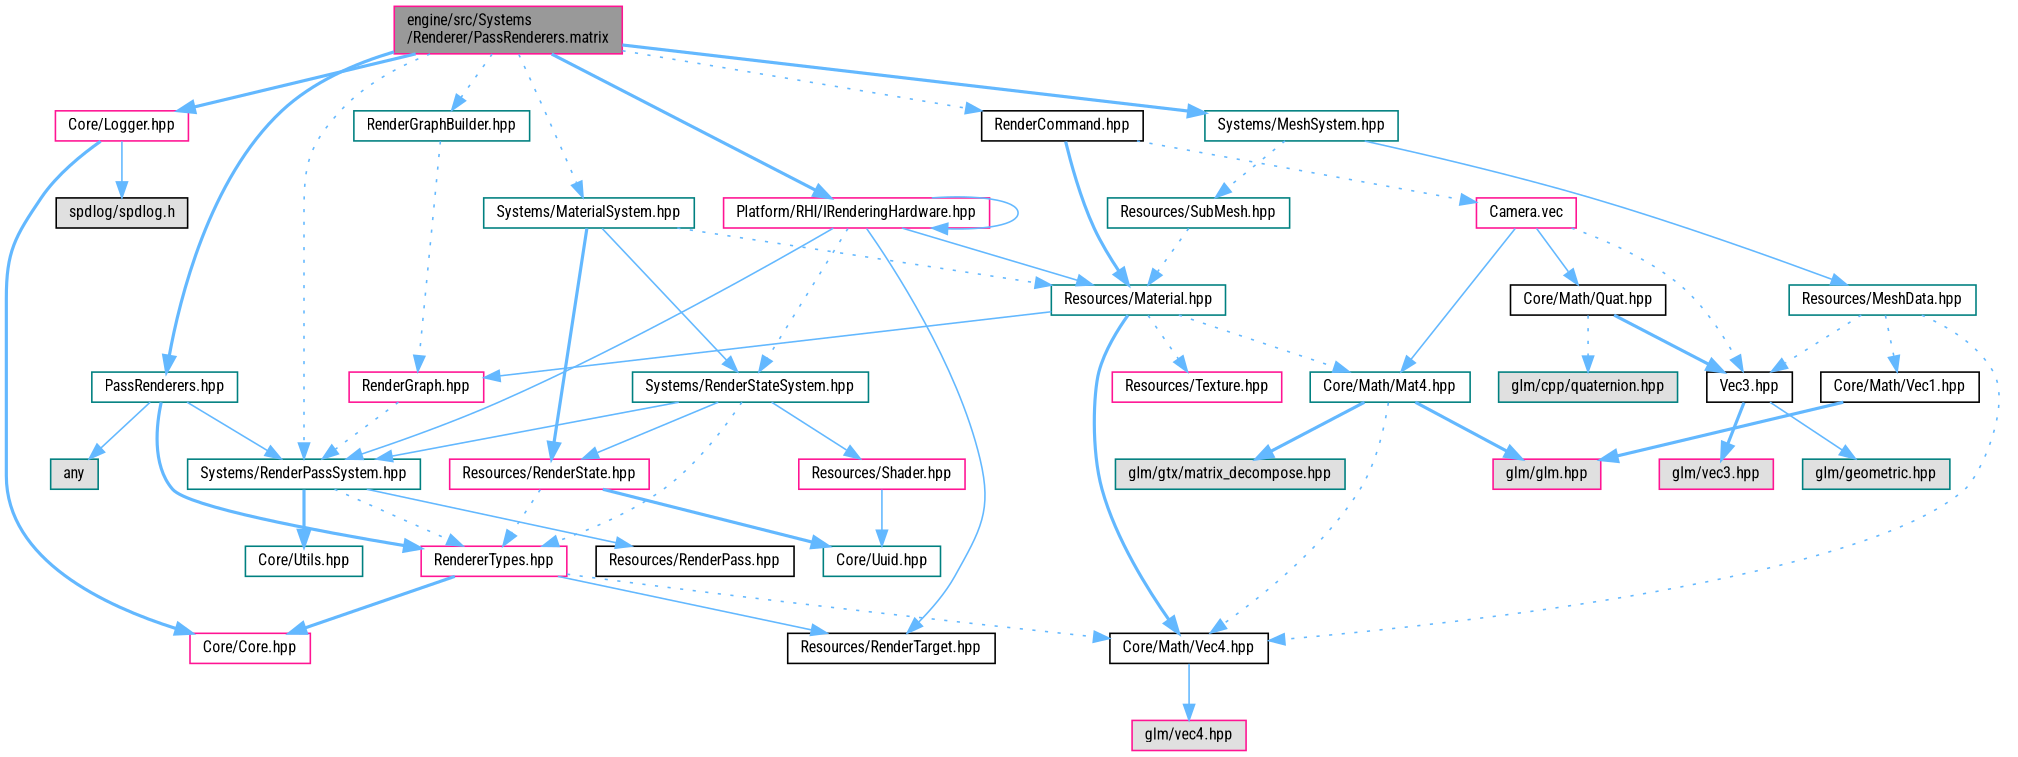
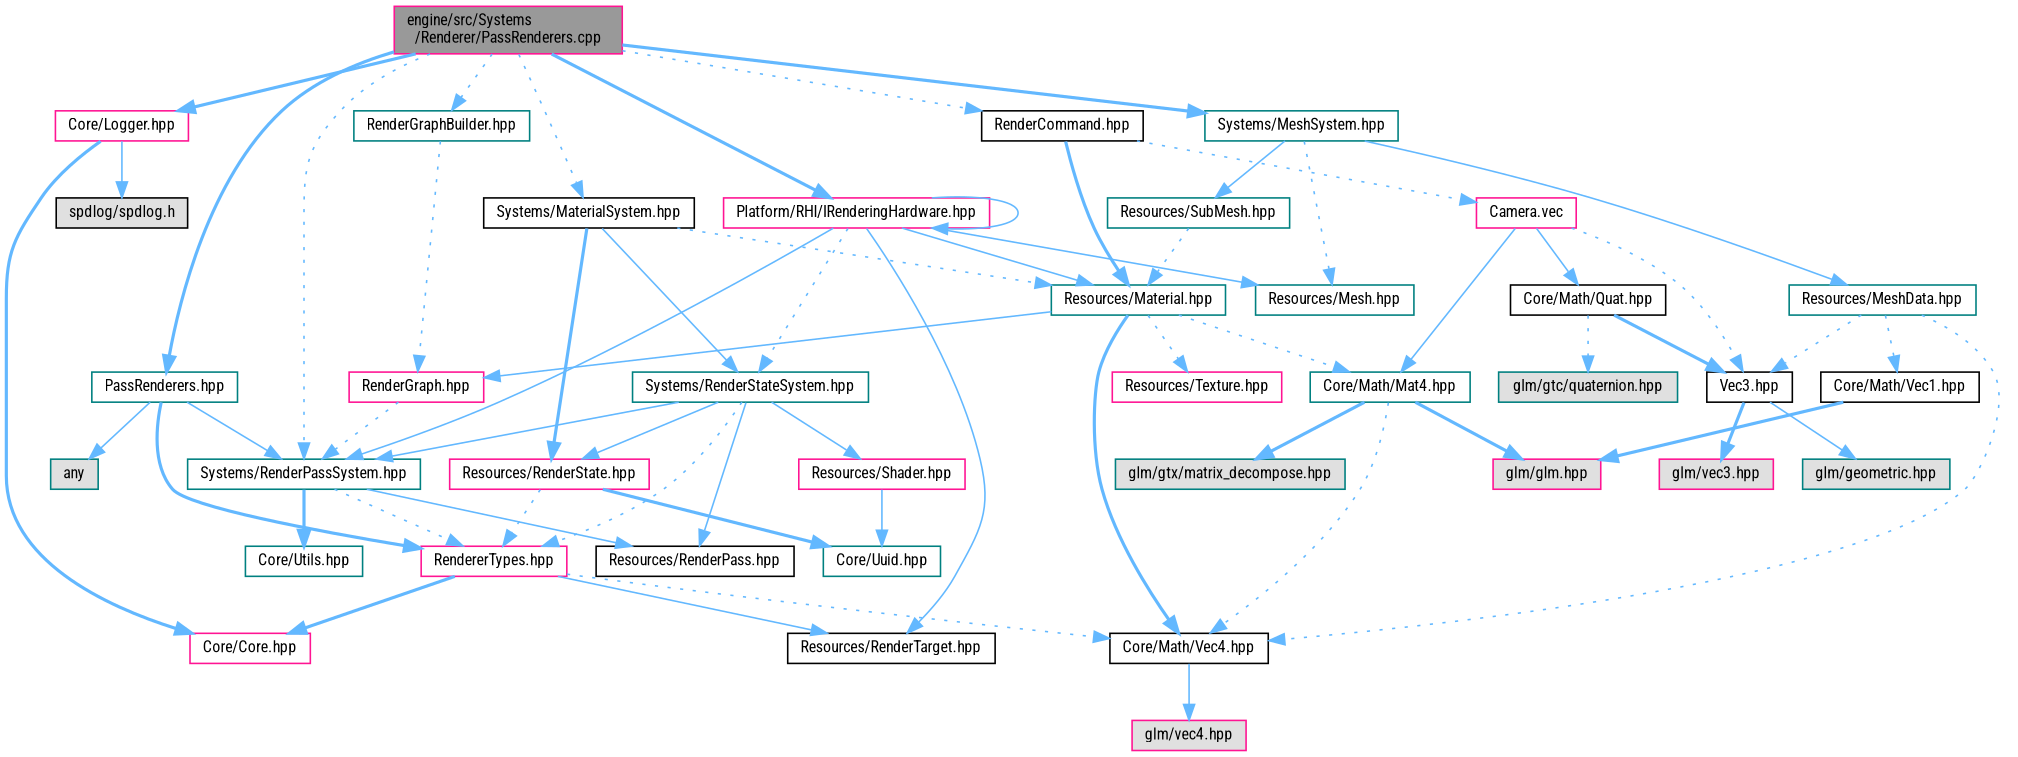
node "engine/src/Systems /Renderer/PassRenderers.matrix": label "engine/src/Systems /Renderer/PassRenderers.matrix" -> "engine/src/Systems /Renderer/PassRenderers.cpp"
edge "Systems/MeshSystem.hpp" -> "Resources/SubMesh.hpp": style dotted -> solid
node "Systems/MaterialSystem.hpp": color teal -> black
node "Resources/Mesh.hpp": added
node "glm/cpp/quaternion.hpp": label "glm/cpp/quaternion.hpp" -> "glm/gtc/quaternion.hpp"
edge "Systems/RenderStateSystem.hpp" -> "Resources/RenderPass.hpp": added
